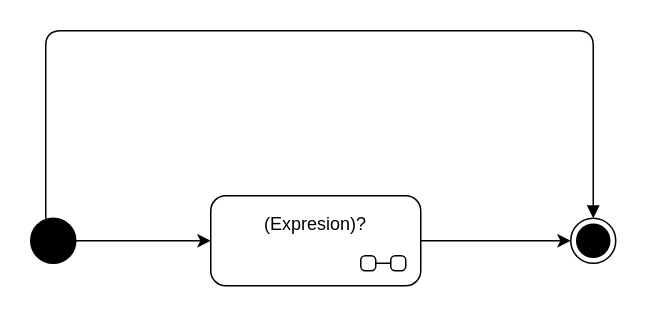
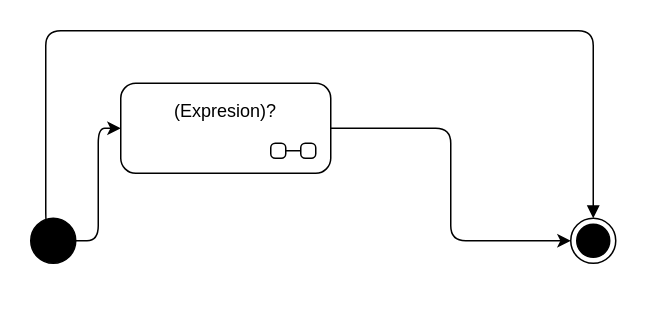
node "(Expresion)?": moved (316, 241) -> (226, 128)
